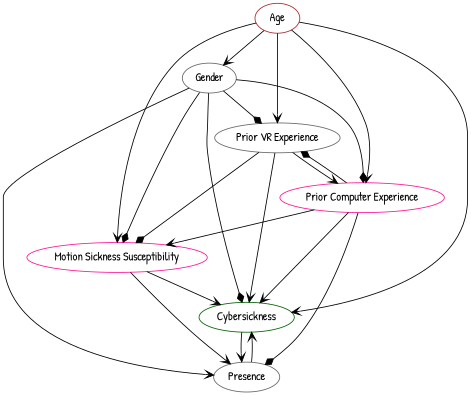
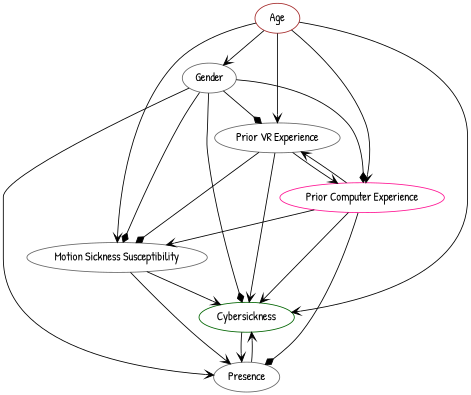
edge "Prior Computer Experience" -> "Prior VR Experience": arrowhead diamond -> vee
node "Motion Sickness Susceptibility": color deeppink -> gray40
